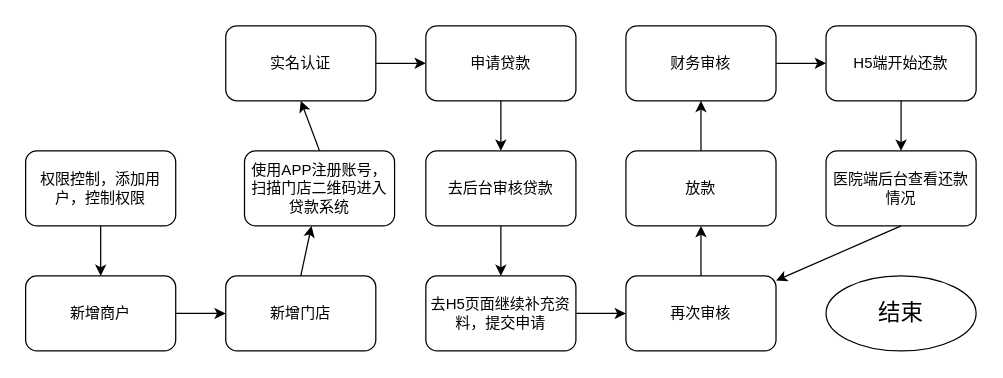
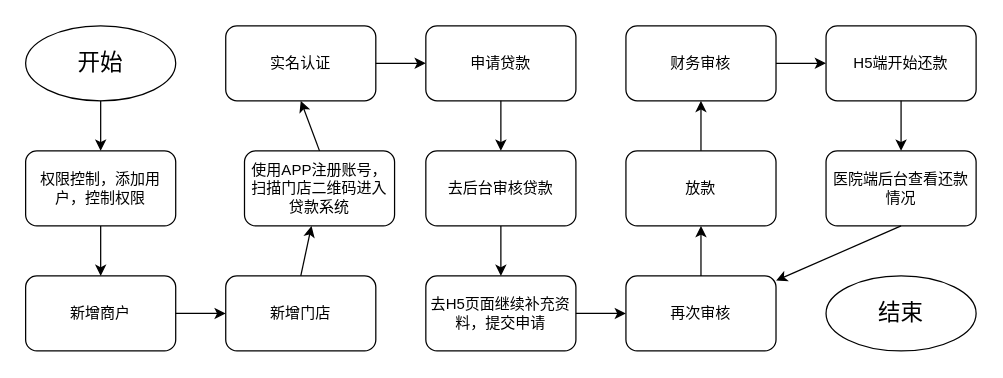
node "开始": added
edge "开始" -> "权限控制，添加用户，控制权限": added
